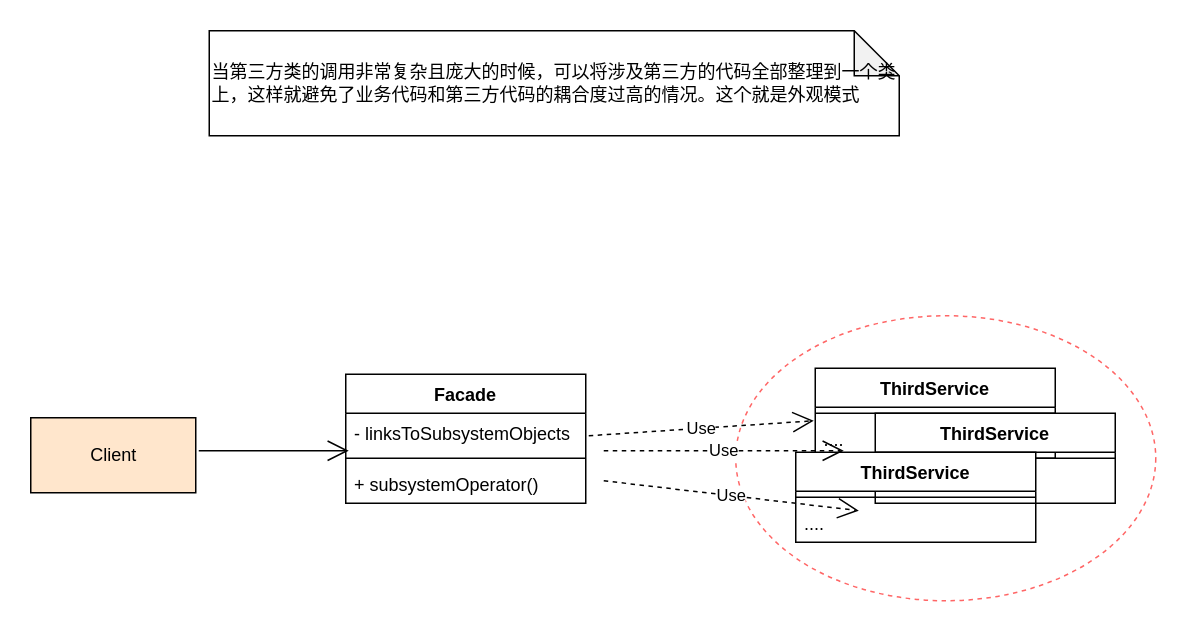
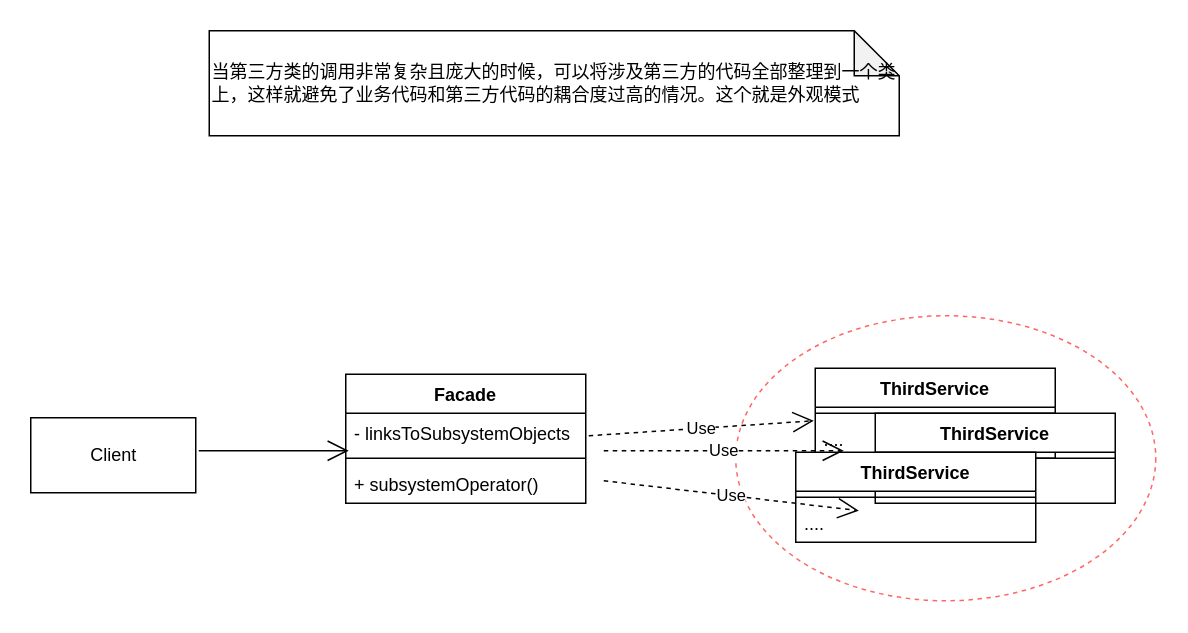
node "Client": fillcolor #ffe6cc -> #ffffff
